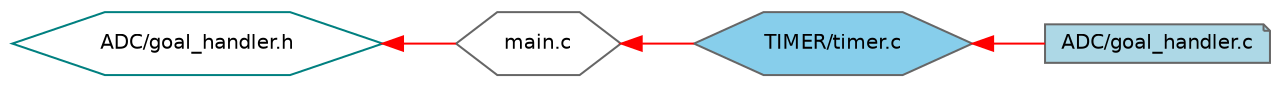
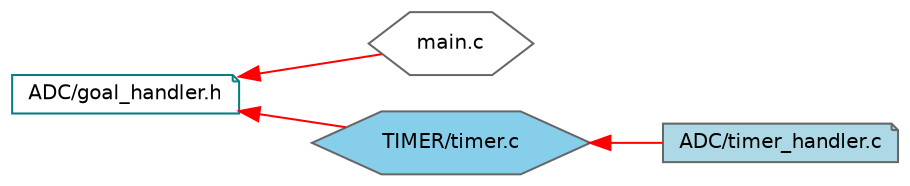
node "ADC/goal_handler.h": shape hexagon -> note
edge "TIMER/timer.c" -> "main.c": now "TIMER/timer.c" -> "ADC/goal_handler.h"
node "ADC/goal_handler.c": label "ADC/goal_handler.c" -> "ADC/timer_handler.c"
